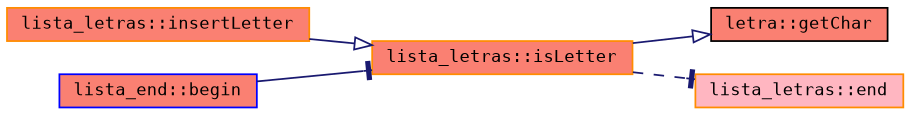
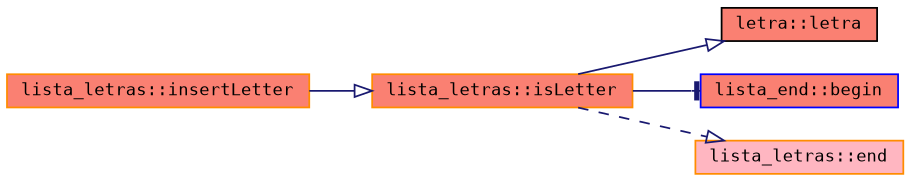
node "letra::getChar": label "letra::getChar" -> "letra::letra"
edge "lista_letras::isLetter" -> "lista_letras::end": arrowhead tee -> onormal
edge "lista_end::begin" -> "lista_letras::isLetter": reversed
